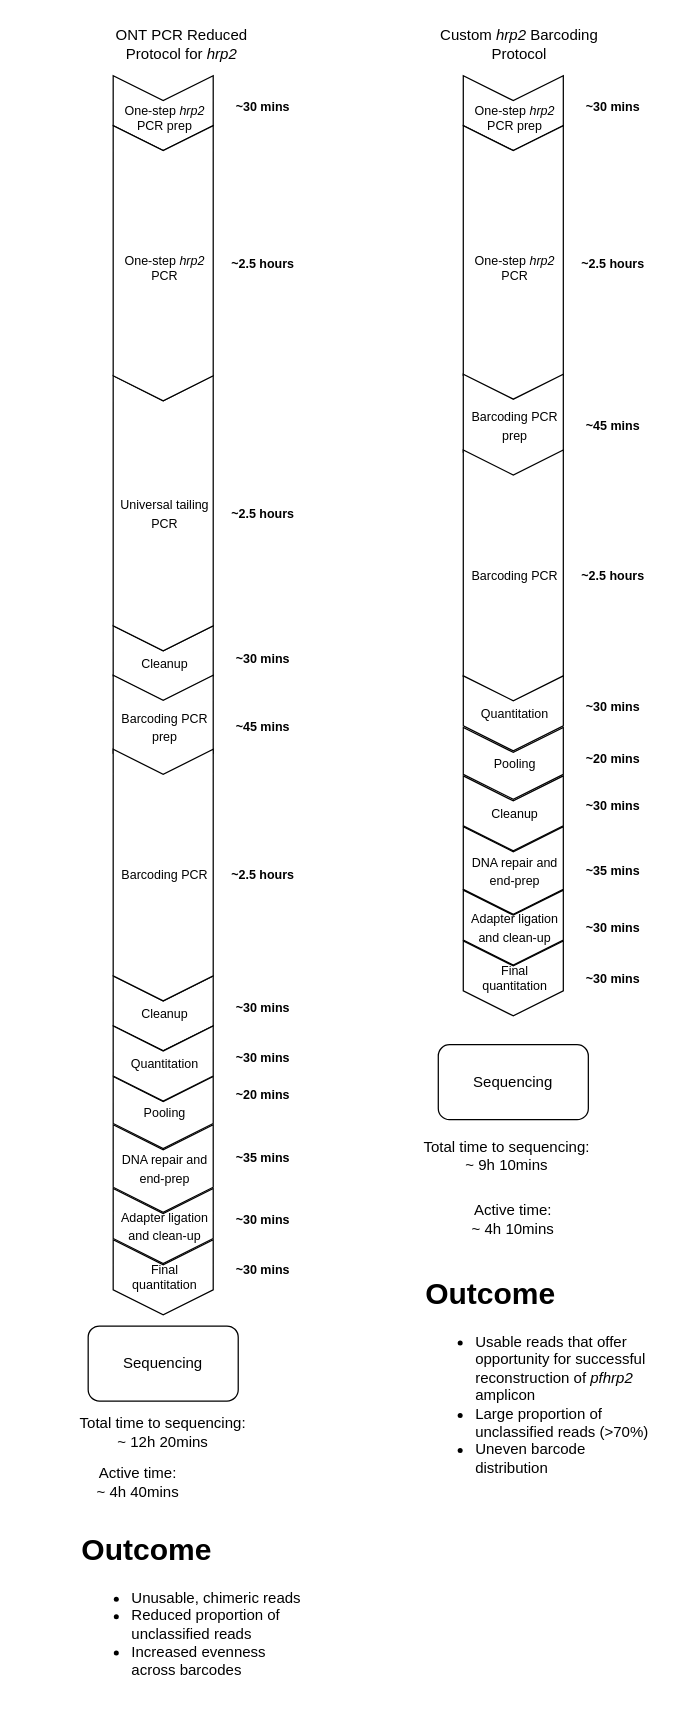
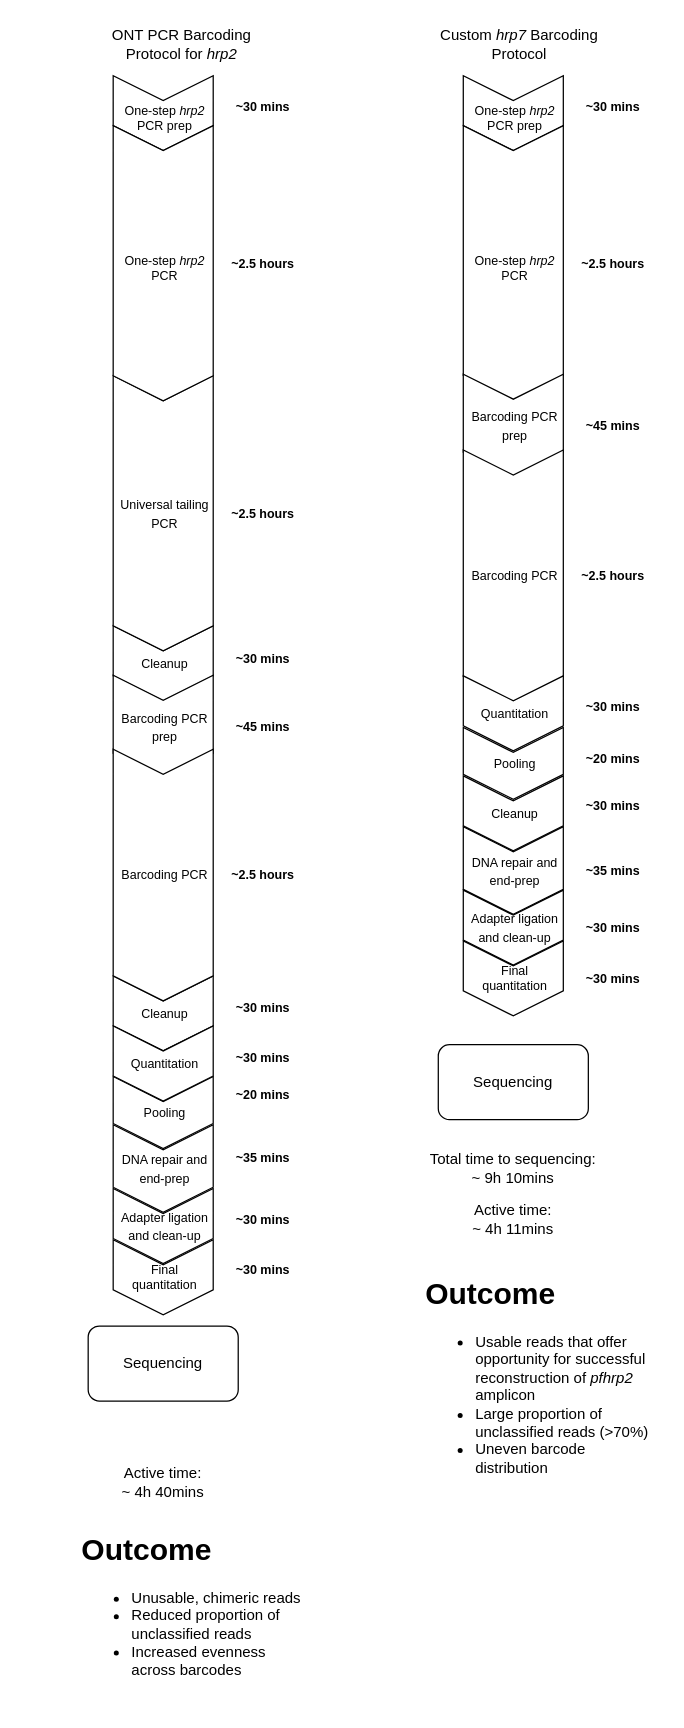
node "ONT PCR Reduced Protocol for hrp2": label "ONT PCR Reduced Protocol for hrp2" -> "ONT PCR Barcoding Protocol for hrp2"
node "Custom hrp2 Barcoding Protocol": label "Custom hrp2 Barcoding Protocol" -> "Custom hrp7 Barcoding Protocol"
node "Total time to sequencing: ~ 9h 10mins": moved (507, 1156) -> (513, 1168)
node "Active time: ~ 4h 10mins": label "Active time: ~ 4h 10mins" -> "Active time: ~ 4h 11mins"
node "Total time to sequencing: ~ 12h 20mins": removed
node "Active time: ~ 4h 40mins": moved (138, 1482) -> (163, 1482)
